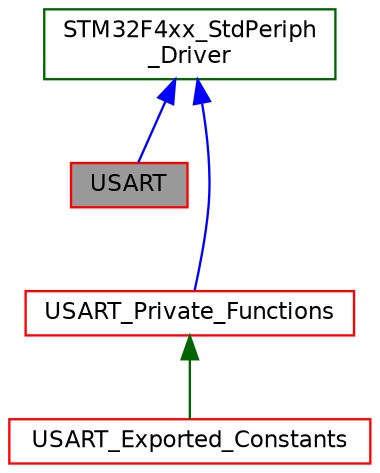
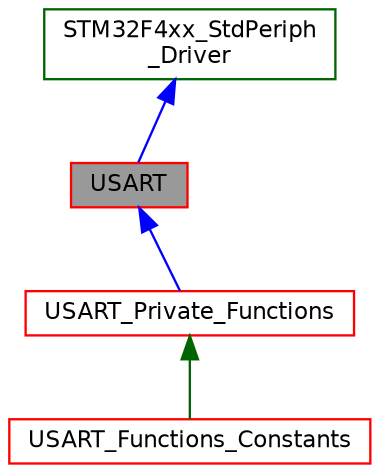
edge "USART_Private_Functions" -> "STM32F4xx_StdPeriph _Driver": now "USART_Private_Functions" -> "USART"
node "USART_Exported_Constants": label "USART_Exported_Constants" -> "USART_Functions_Constants"
